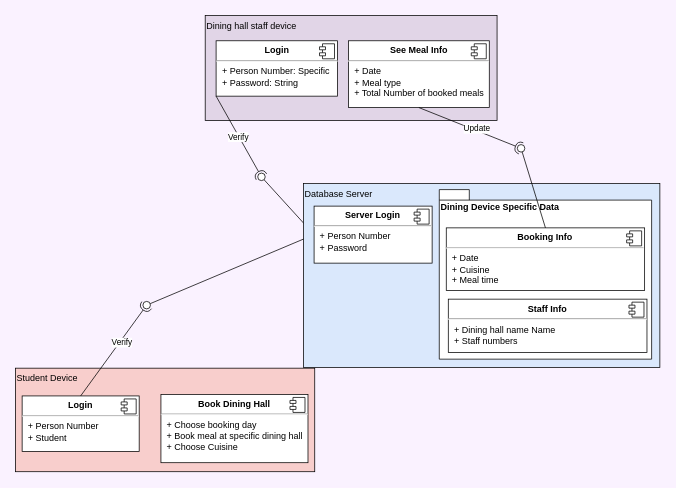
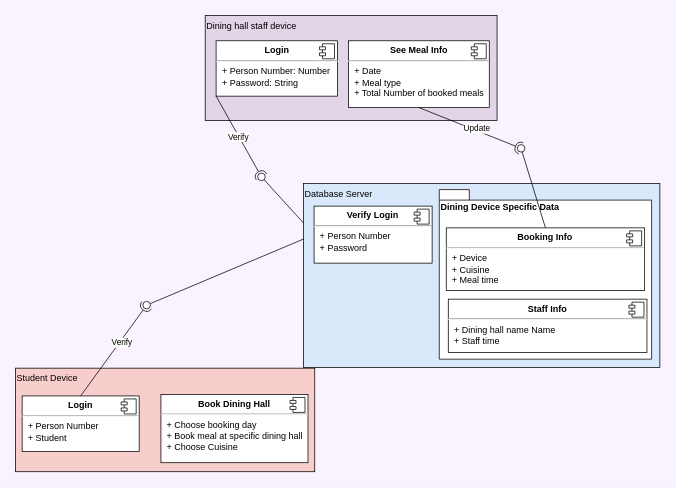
node "Login + Person Number: Specific + Password: String": label "Login + Person Number: Specific + Password: String" -> "Login + Person Number: Number + Password: String"
node "Server Login + Person Number + Password": label "Server Login + Person Number + Password" -> "Verify Login + Person Number + Password"
node "Booking Info + Date + Cuisine + Meal time": label "Booking Info + Date + Cuisine + Meal time" -> "Booking Info + Device + Cuisine + Meal time"
node "Staff Info + Dining hall name Name + Staff numbers": label "Staff Info + Dining hall name Name + Staff numbers" -> "Staff Info + Dining hall name Name + Staff time"
